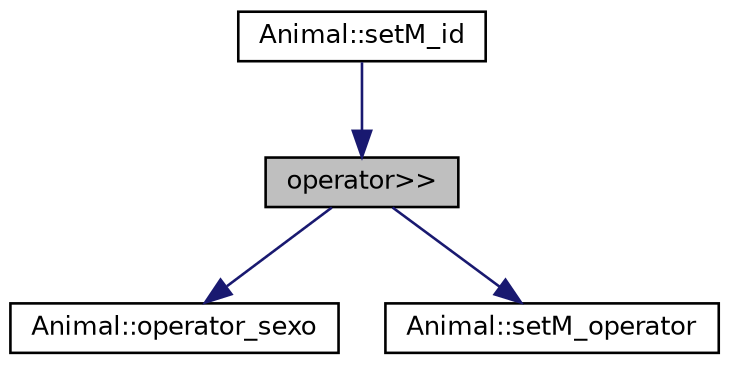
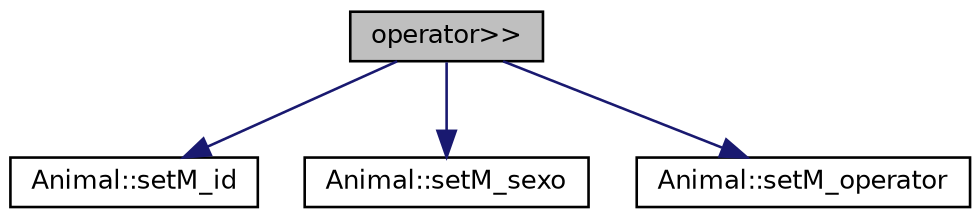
edge "Animal::setM_id" -> "operator>>": reversed
node "Animal::operator_sexo": label "Animal::operator_sexo" -> "Animal::setM_sexo"
